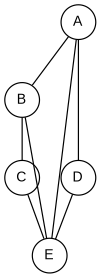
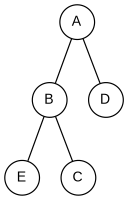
edge "A" -- "E": removed
edge "C" -- "E": removed
edge "D" -- "E": removed
